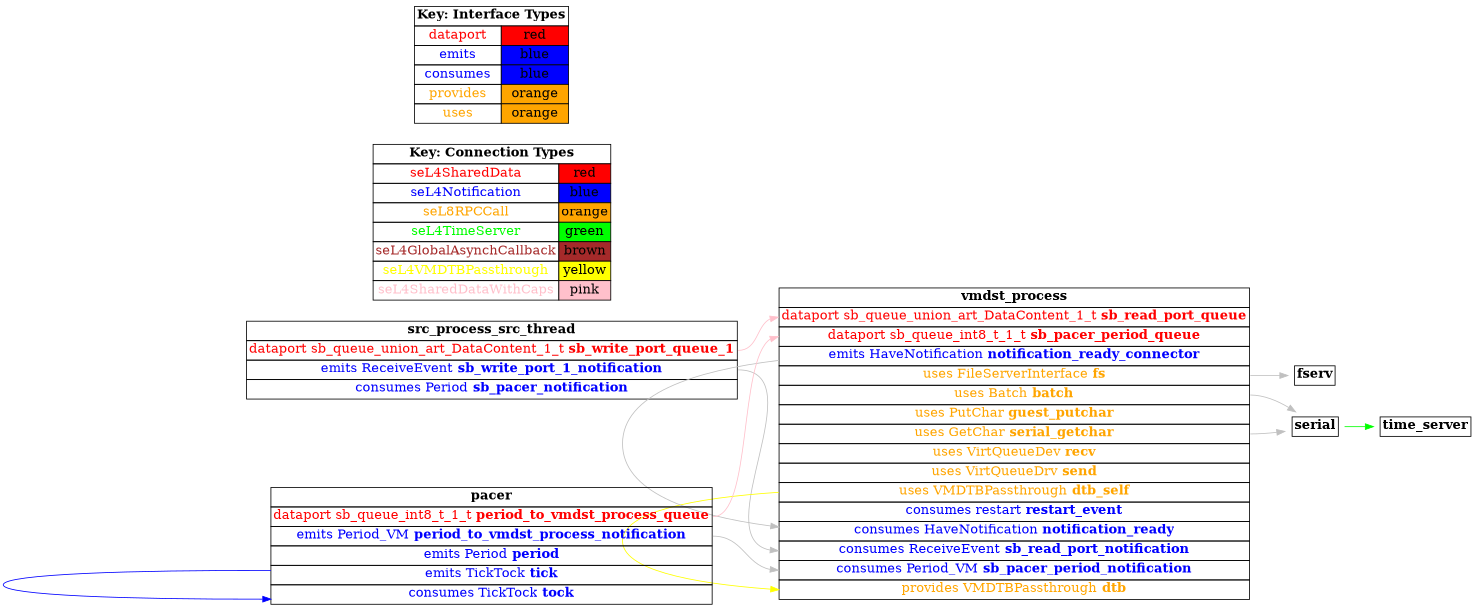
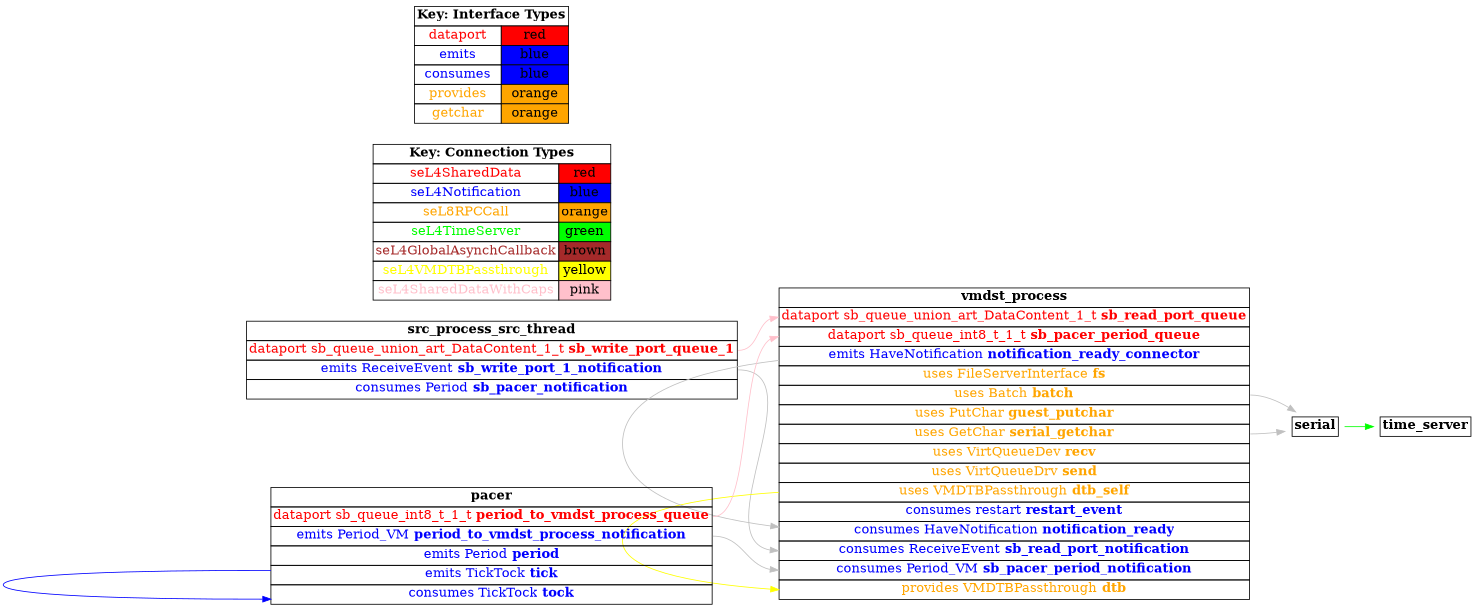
node "Key: Interface Types": text "uses" -> "getchar"
node "fserv": removed
